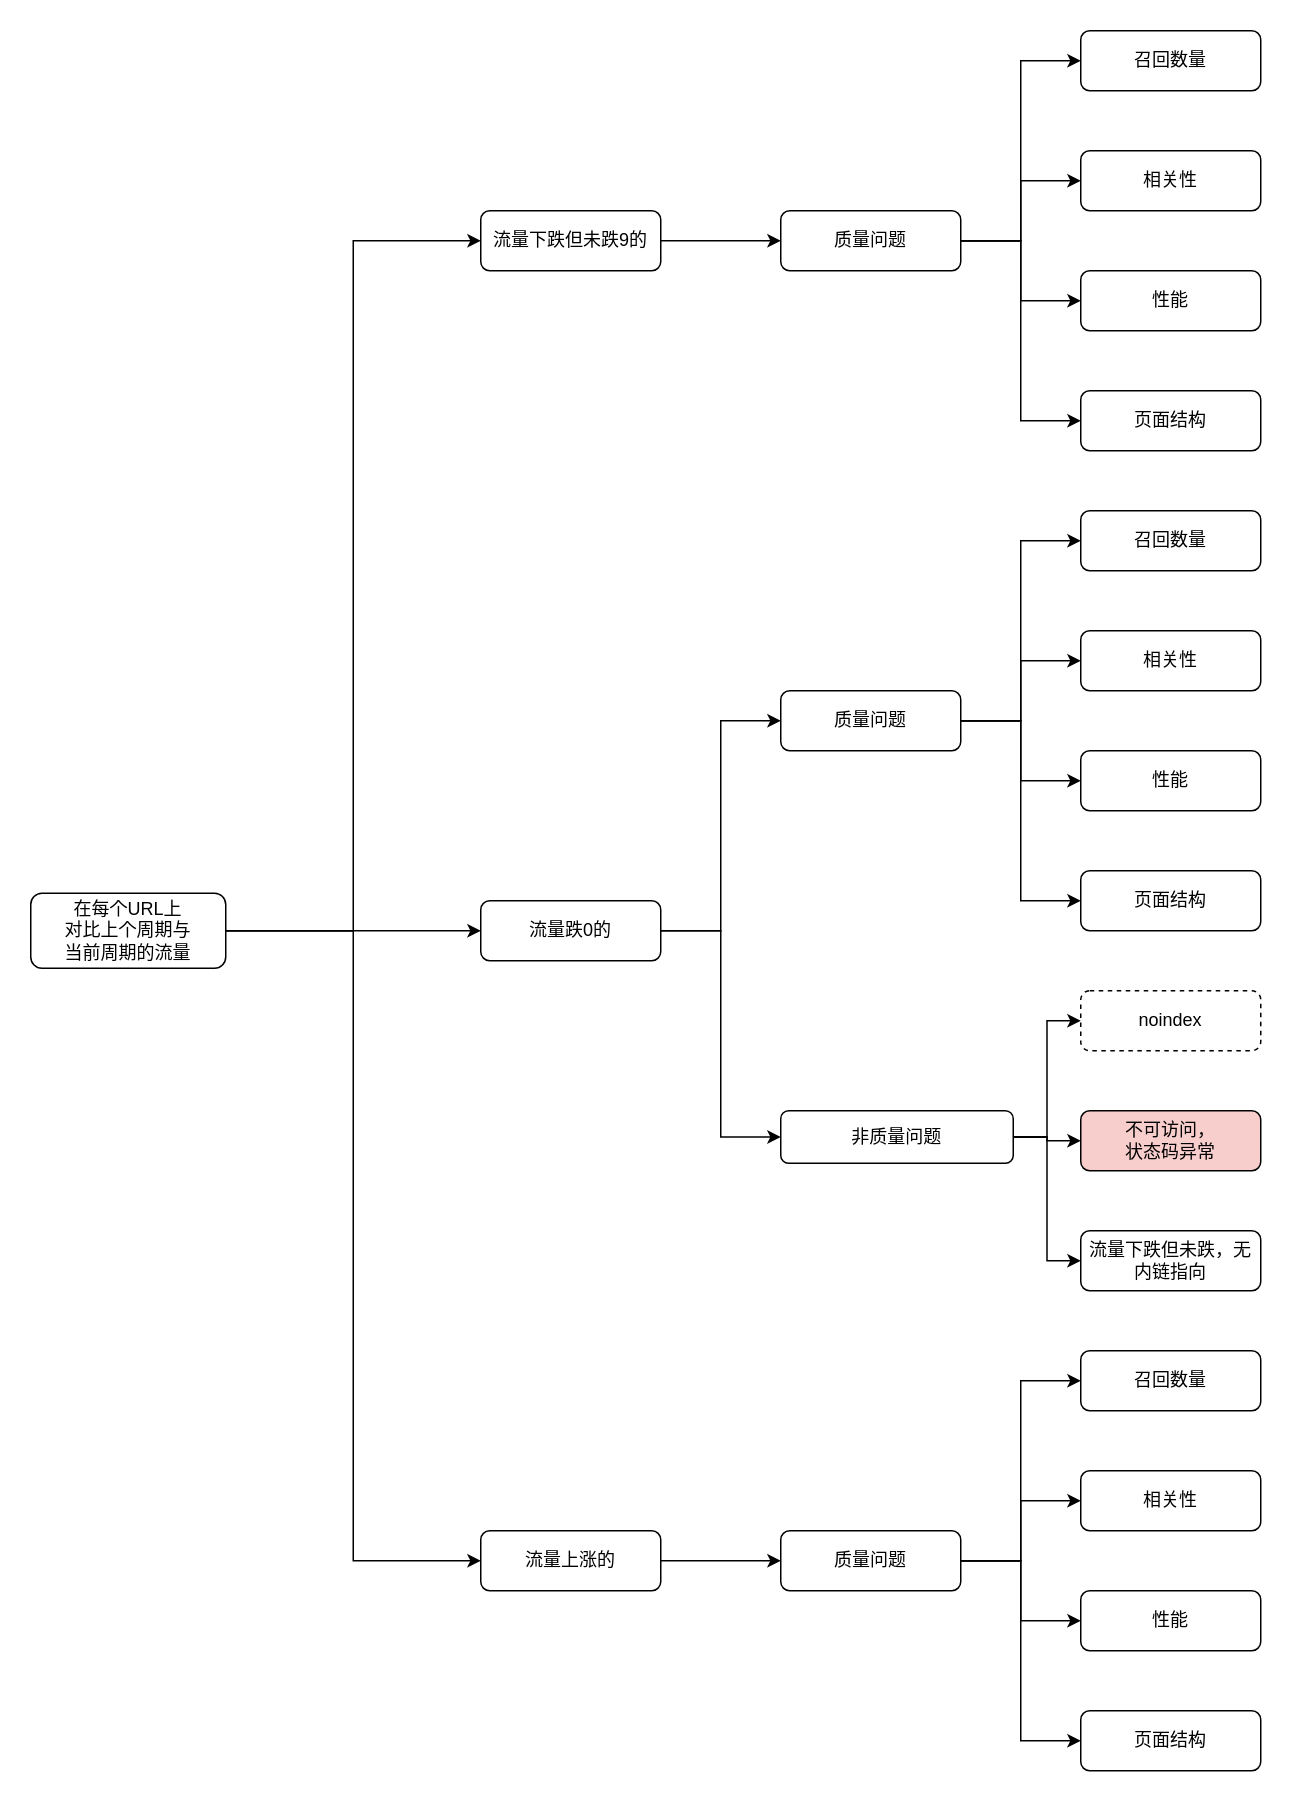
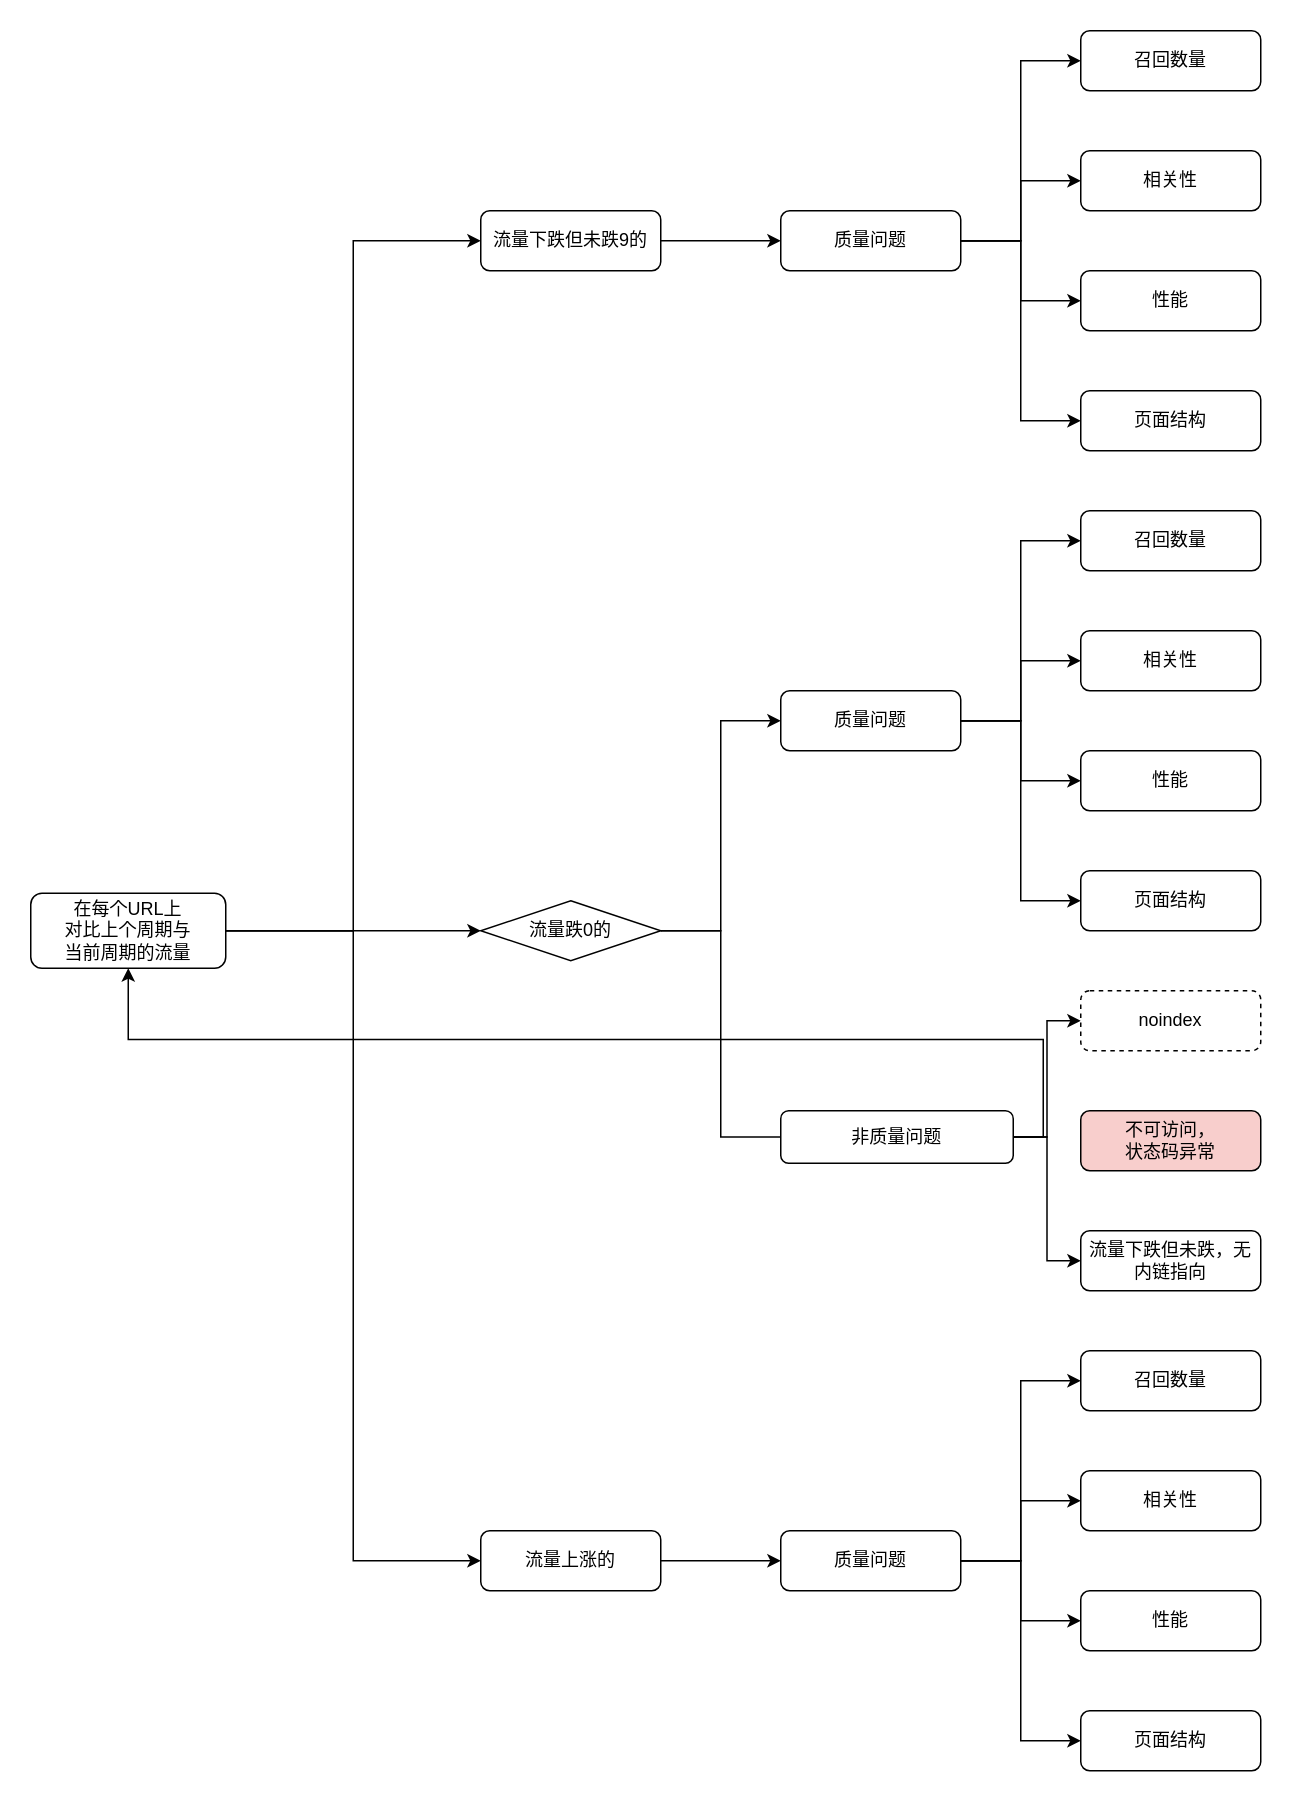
node "流量跌0的": shape rounded rectangle -> diamond
edge "流量跌0的" -> "非质量问题": arrowhead classic -> none
edge "非质量问题" -> "不可访问， 状态码异常": now "非质量问题" -> "在每个URL上 对比上个周期与 当前周期的流量"
